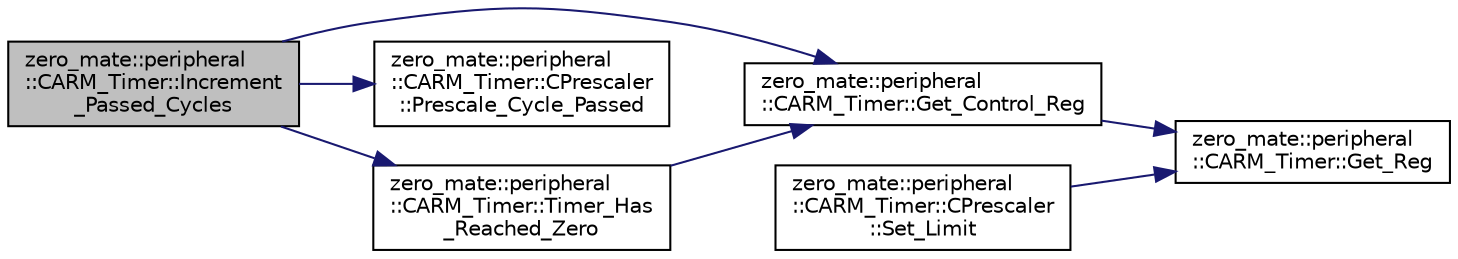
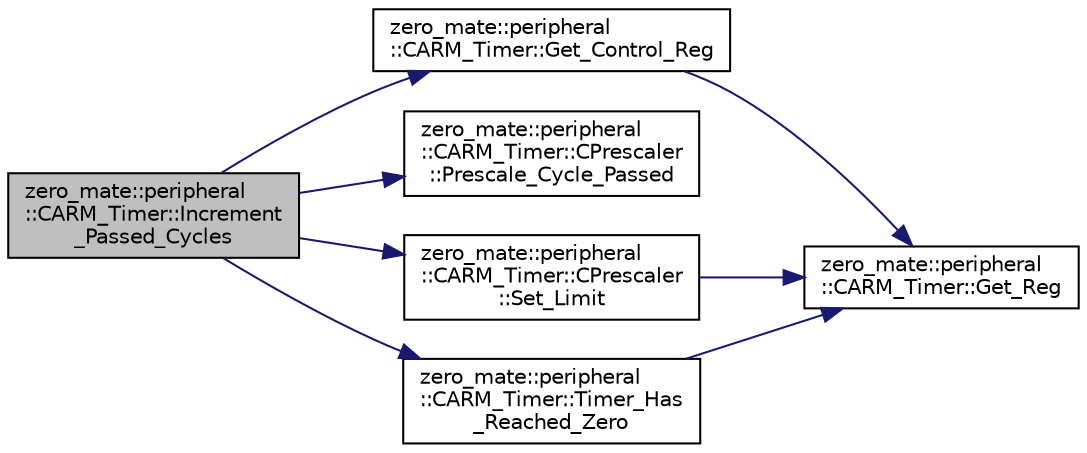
edge "zero_mate::peripheral ::CARM_Timer::Timer_Has _Reached_Zero" -> "zero_mate::peripheral ::CARM_Timer::Get_Control_Reg": now "zero_mate::peripheral ::CARM_Timer::Timer_Has _Reached_Zero" -> "zero_mate::peripheral ::CARM_Timer::Get_Reg"
edge "zero_mate::peripheral ::CARM_Timer::Increment _Passed_Cycles" -> "zero_mate::peripheral ::CARM_Timer::CPrescaler ::Set_Limit": added
